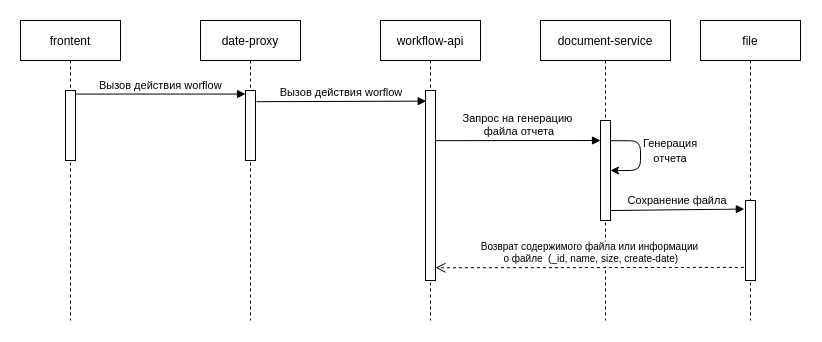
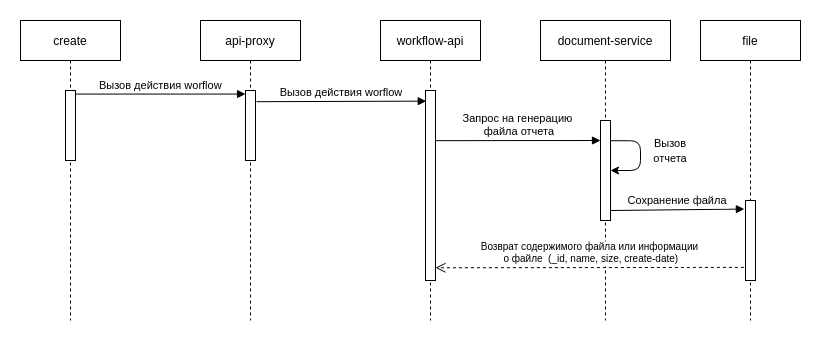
node "frontent": label "frontent" -> "create"
node "date-proxy": label "date-proxy" -> "api-proxy"
node "Генерация отчета": label "Генерация отчета" -> "Вызов отчета"
